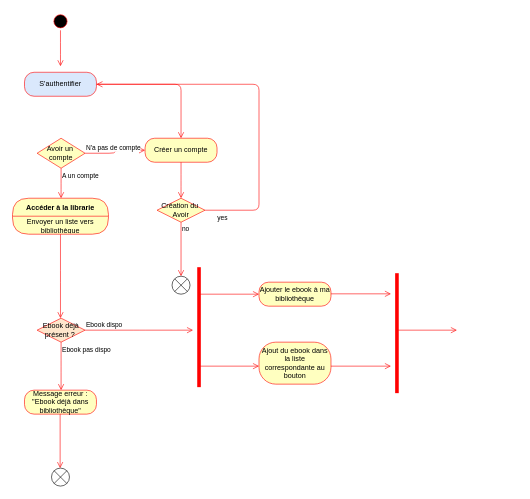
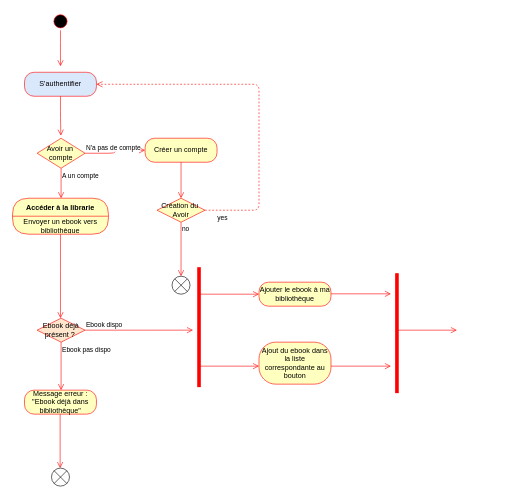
edge "S'authentifier" -> "Créer un compte": now "S'authentifier" -> "Avoir un compte"
edge "Création du Avoir" -> "S'authentifier": style solid -> dashed
node "Envoyer un liste vers bibliothèque": label "Envoyer un liste vers bibliothèque" -> "Envoyer un ebook vers bibliothèque"
